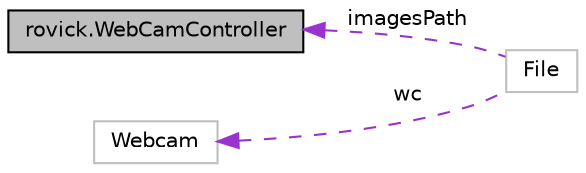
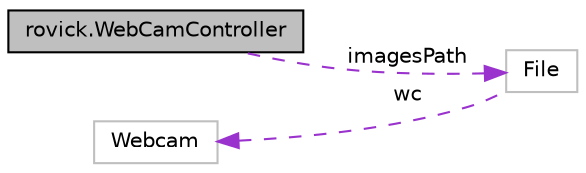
edge "File" -> "rovick.WebCamController": reversed
